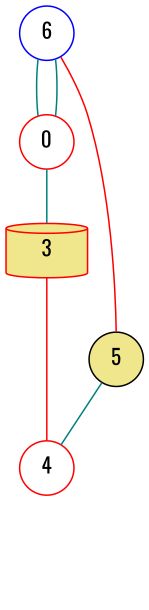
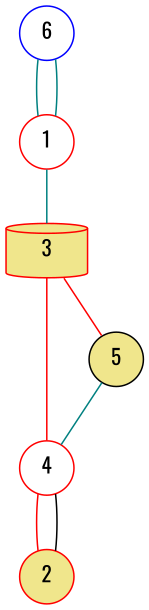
node "0": label "0" -> "1"
edge "6" -- "5": now "3" -- "5"
node "2": added
